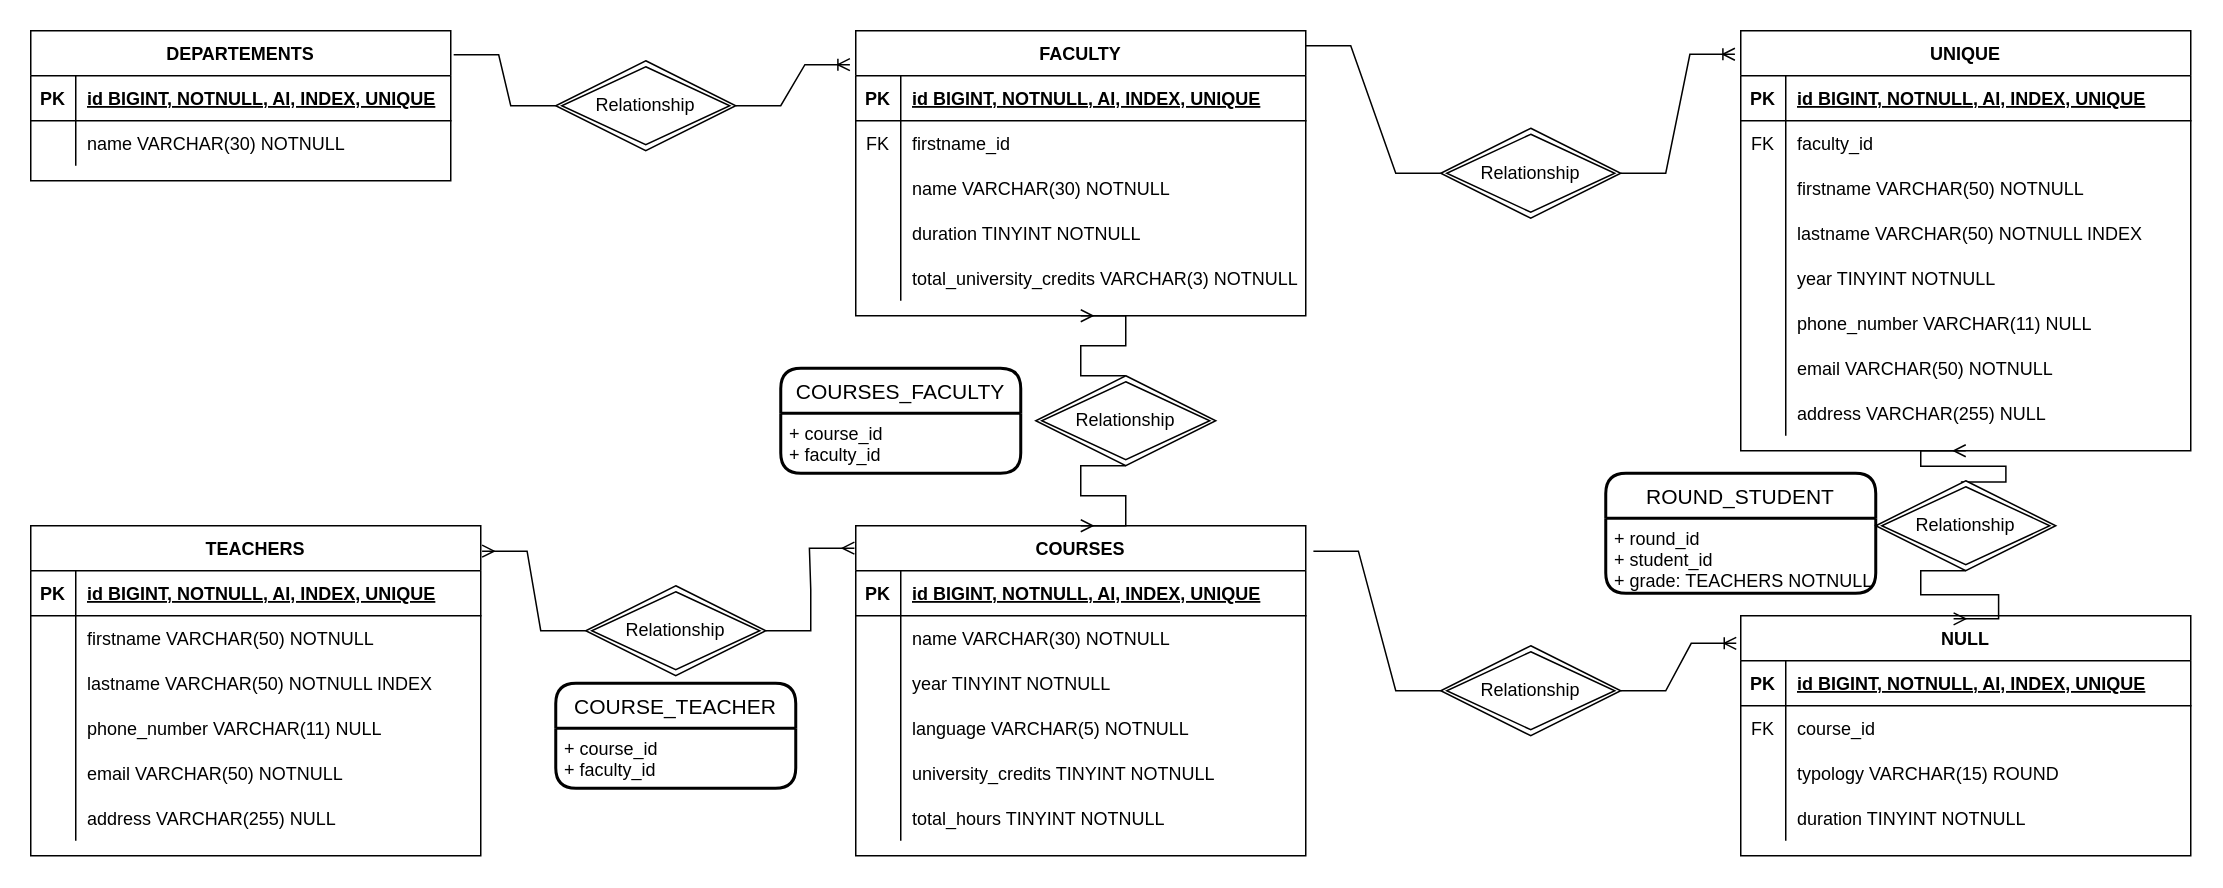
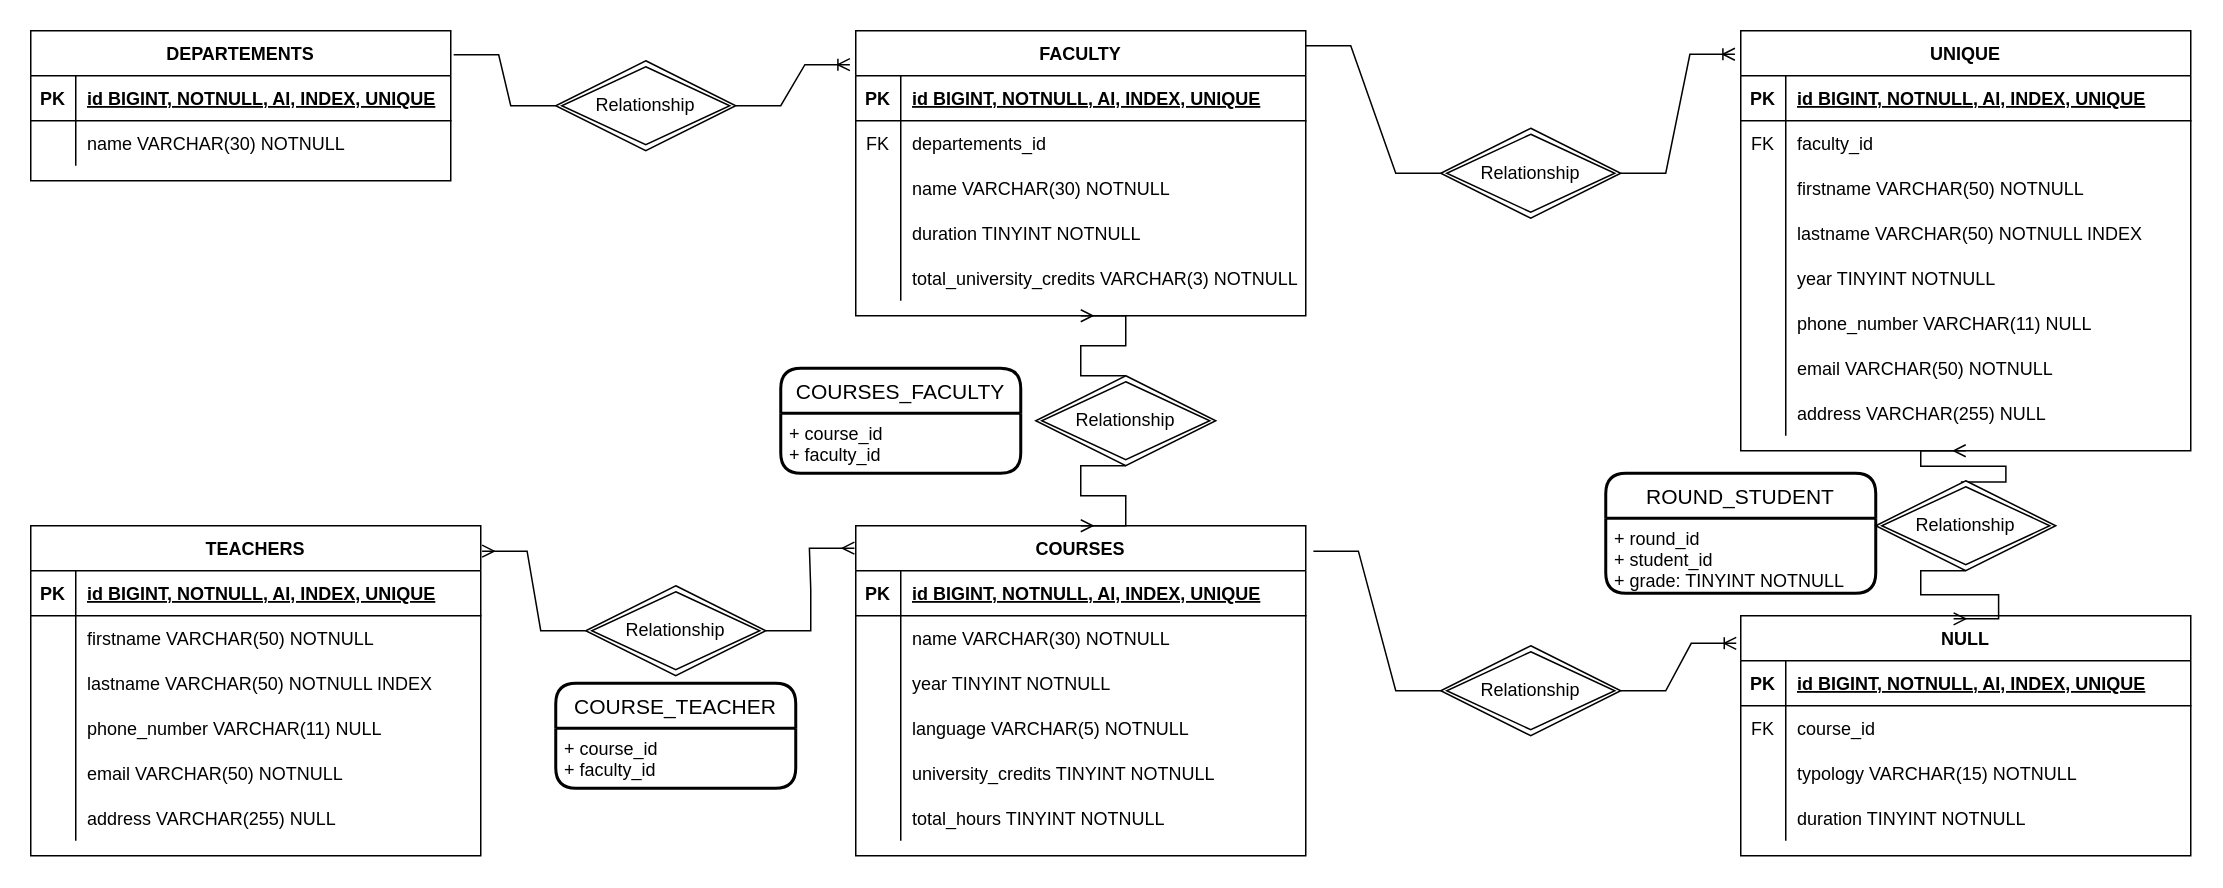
node "firstname_id": label "firstname_id" -> "departements_id"
node "+ round_id + student_id + grade: TEACHERS NOTNULL": label "+ round_id + student_id + grade: TEACHERS NOTNULL" -> "+ round_id + student_id + grade: TINYINT NOTNULL"
node "typology VARCHAR(15) ROUND": label "typology VARCHAR(15) ROUND" -> "typology VARCHAR(15) NOTNULL"
